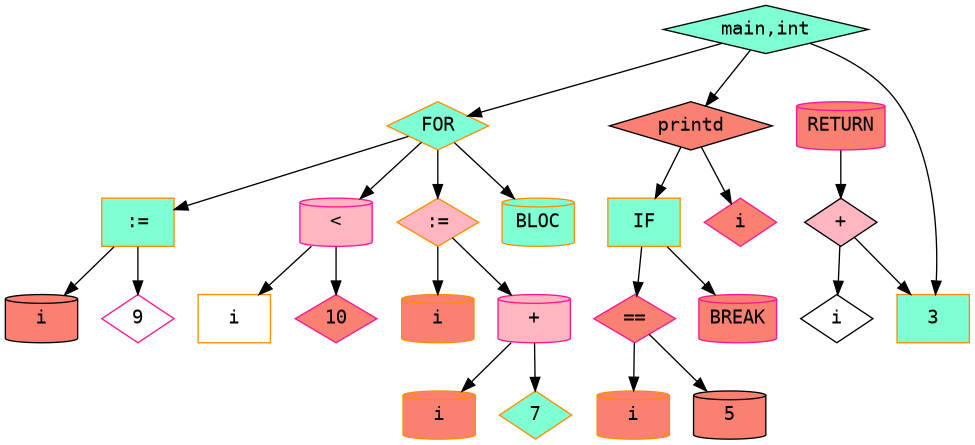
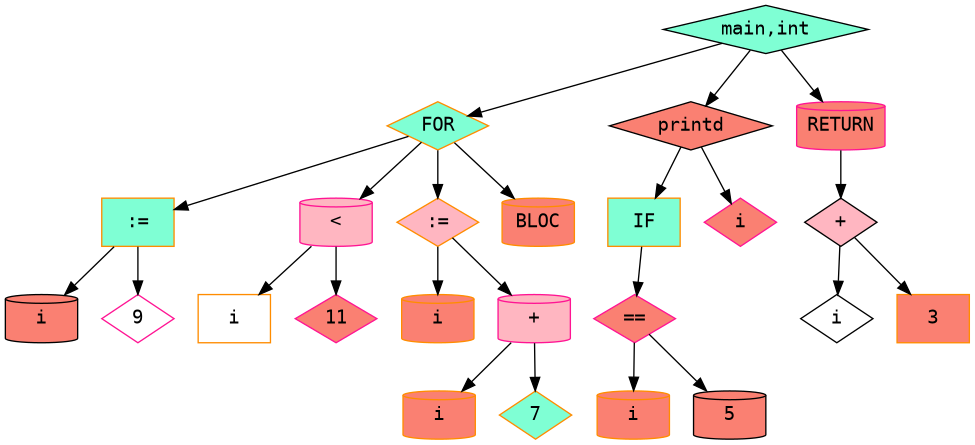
edge "main,int" -> "3": now "main,int" -> "RETURN"
node "BLOC": fillcolor aquamarine -> salmon
node "10": label "10" -> "11"
node "BREAK": removed
node "3": fillcolor aquamarine -> salmon
